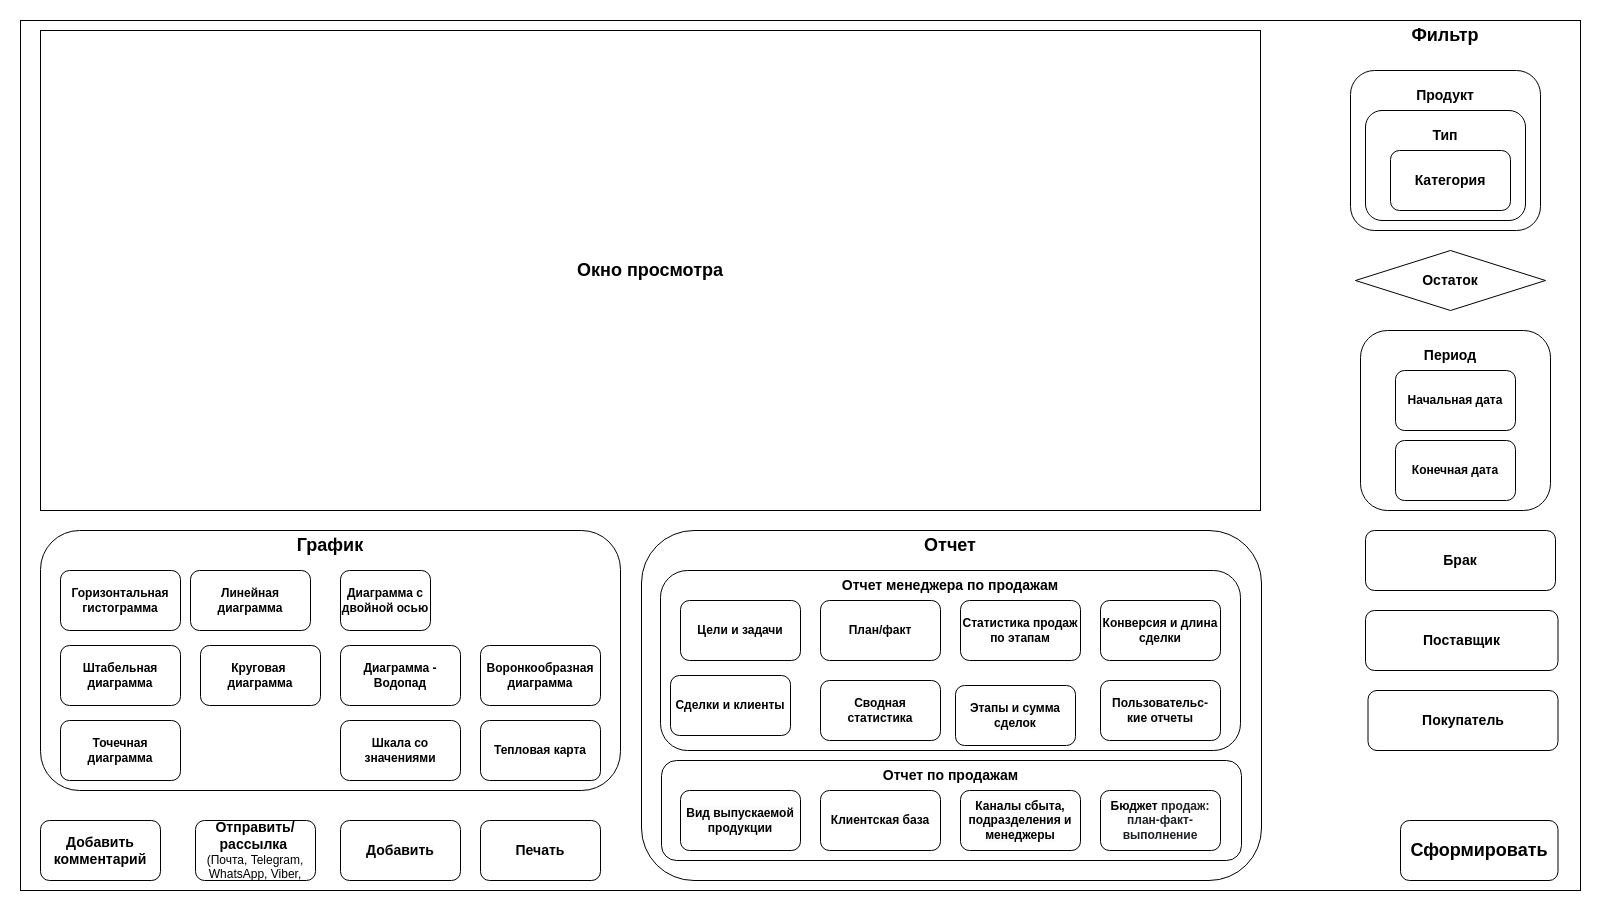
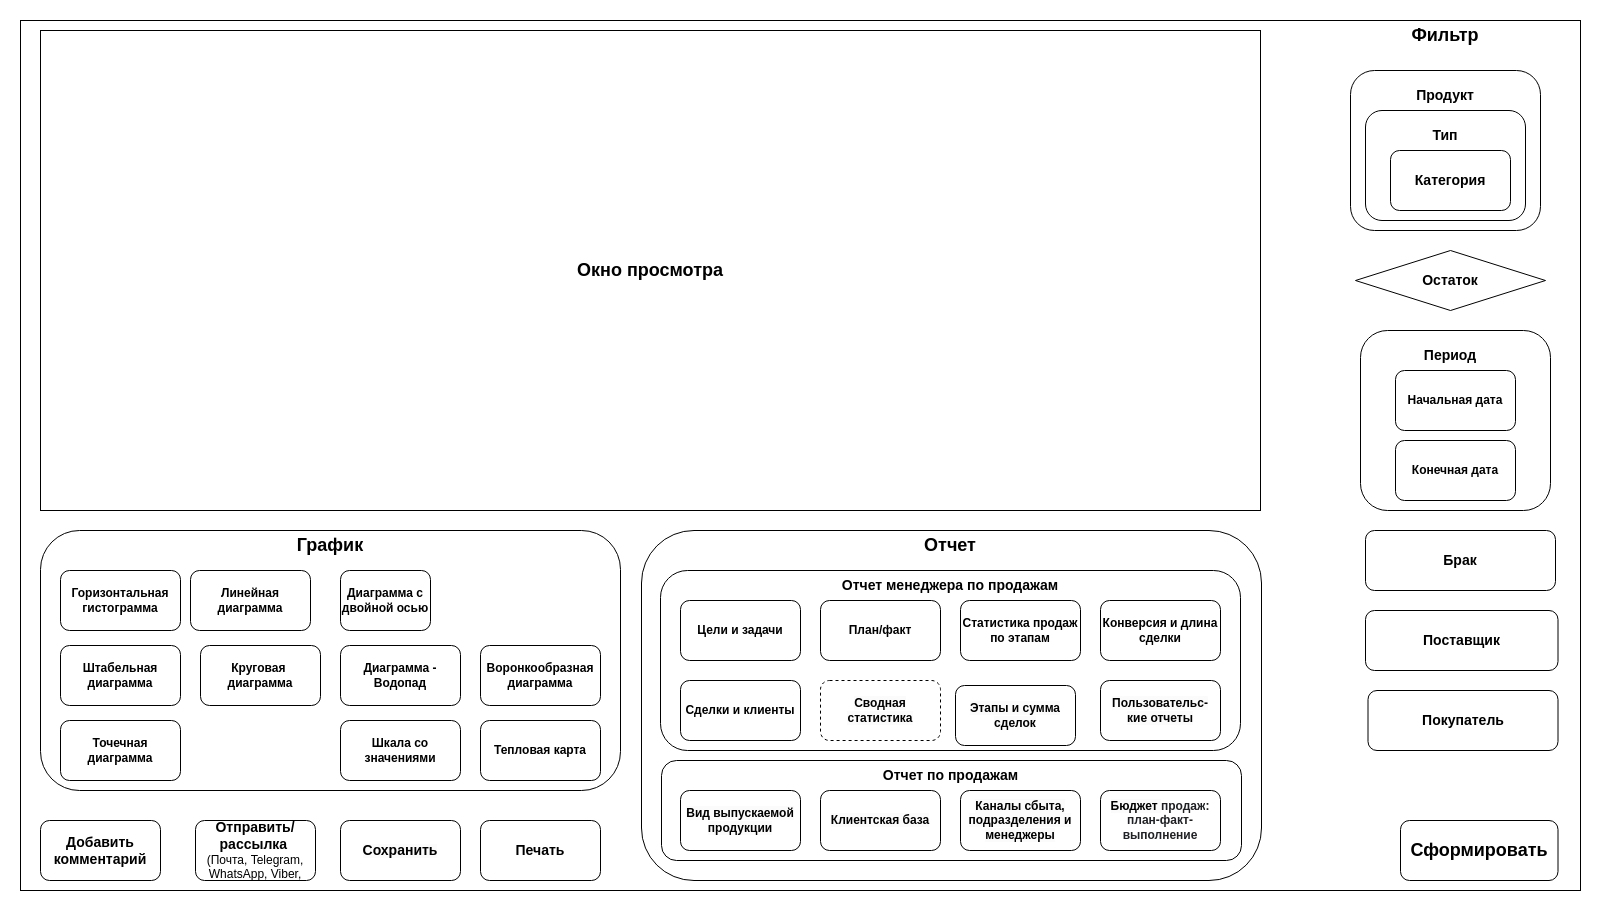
node "Сделки и клиенты": moved (731, 706) -> (741, 711)
node "Сводная статистика": style solid -> dashed
node "Добавить": label "Добавить" -> "Сохранить"
